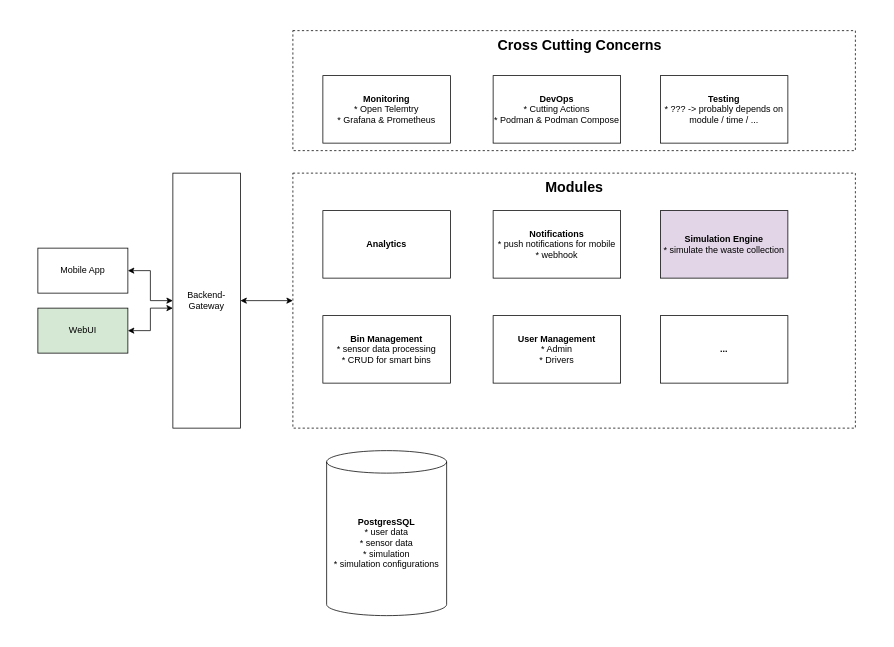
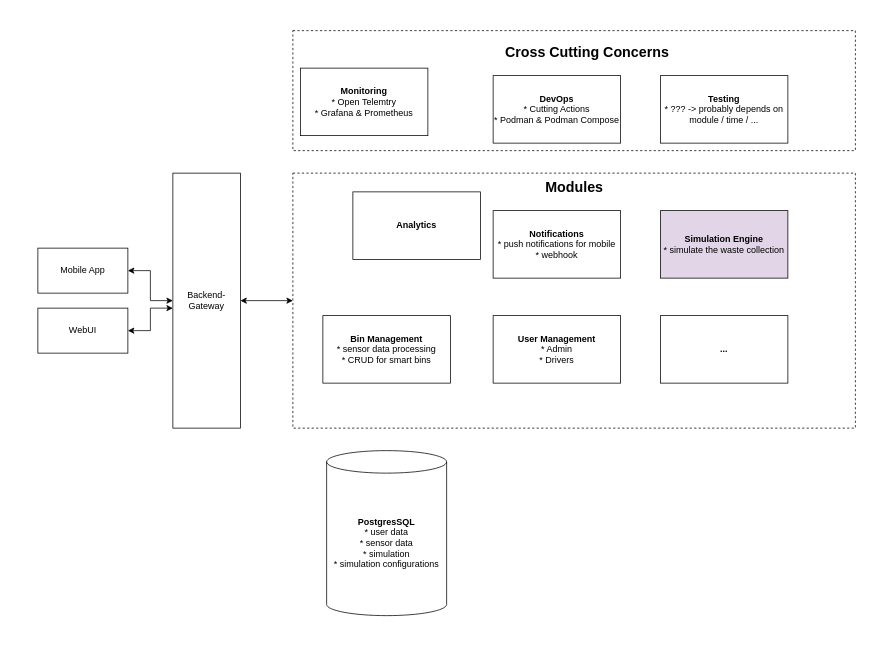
node "Cross Cutting Concerns": moved (579, 45) -> (587, 53)
node "Monitoring * Open Telemtry * Grafana & Prometheus": moved (387, 109) -> (364, 102)
node "Analytics": moved (387, 244) -> (417, 225)
node "WebUI": fillcolor #d5e8d4 -> #ffffff
